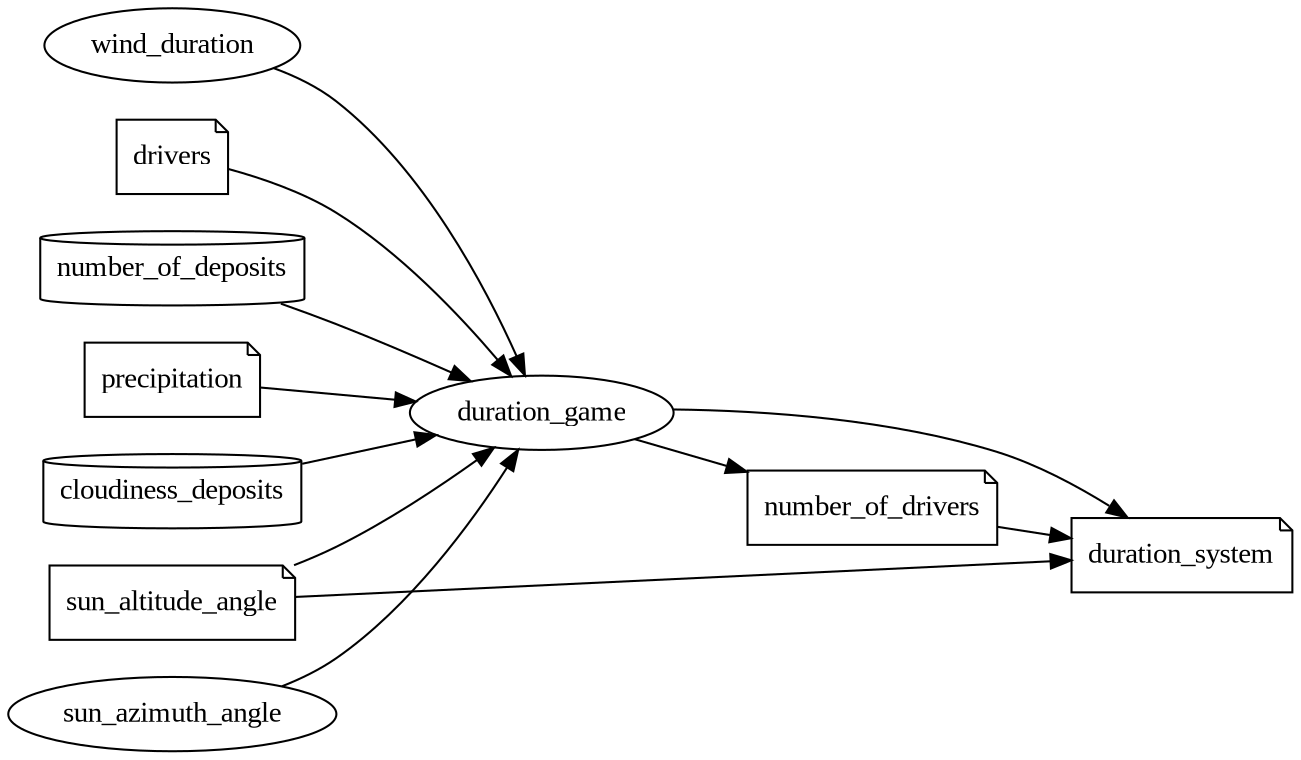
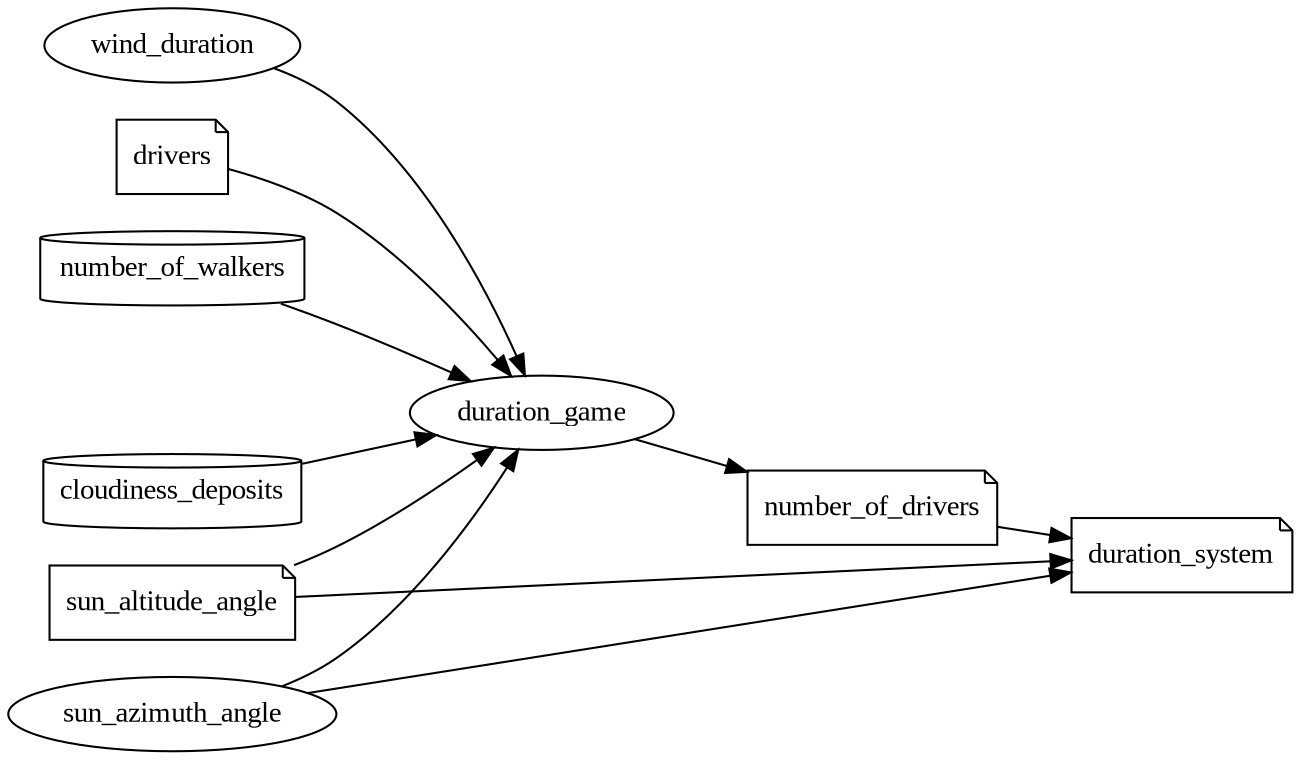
node "number_of_deposits": label "number_of_deposits" -> "number_of_walkers"
node "precipitation": removed
edge "duration_game" -> "duration_system": now "sun_azimuth_angle" -> "duration_system"
